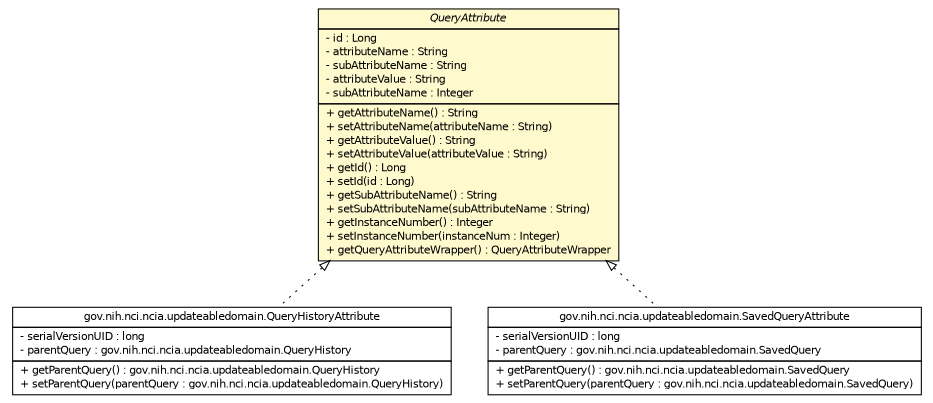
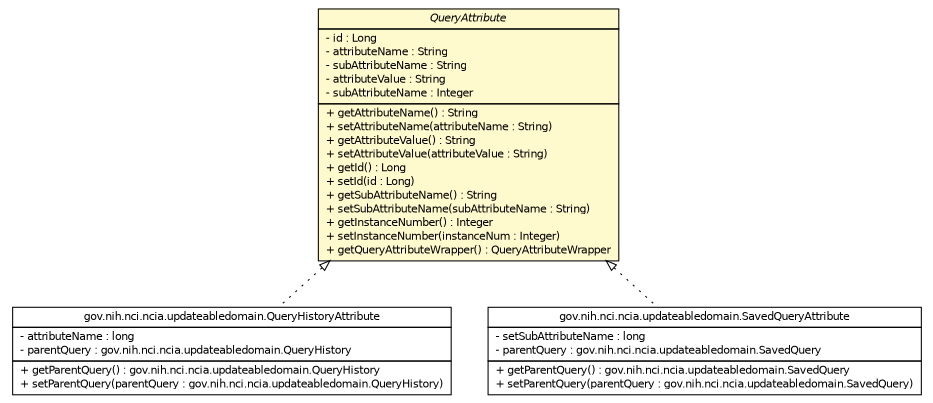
node "gov.nih.nci.ncia.updateabledomain.QueryHistoryAttribute": text "- serialVersionUID : long" -> "- attributeName : long"
node "gov.nih.nci.ncia.updateabledomain.SavedQueryAttribute": text "- serialVersionUID : long" -> "- setSubAttributeName : long"
